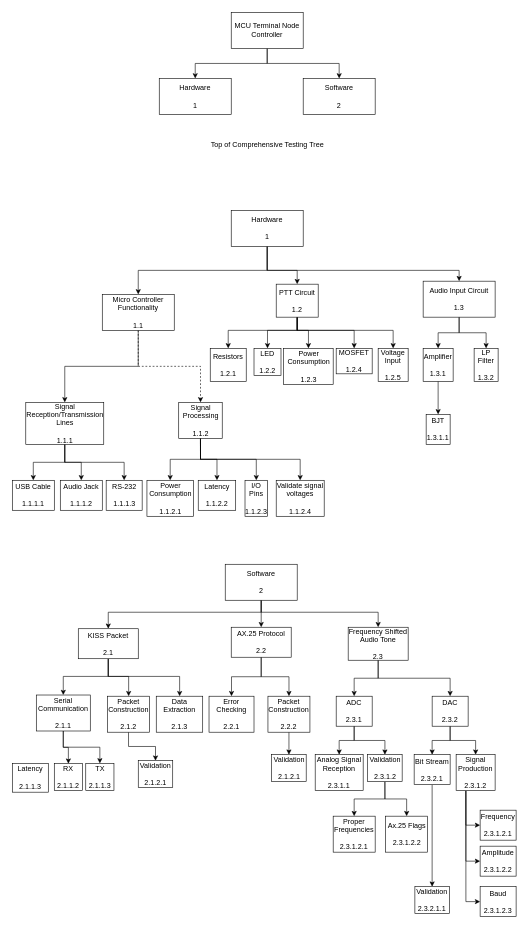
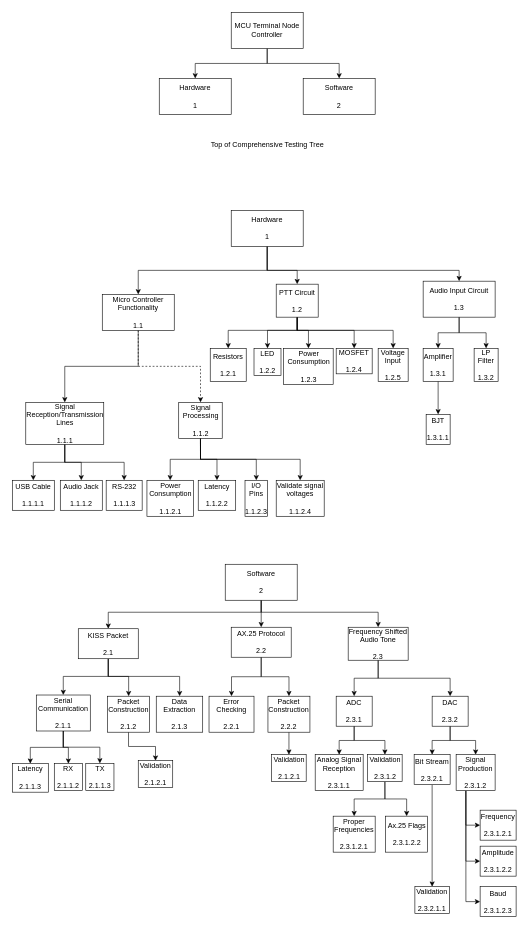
edge "Serial Communication 2.1.1" -> "Latency 2.1.1.3": added
